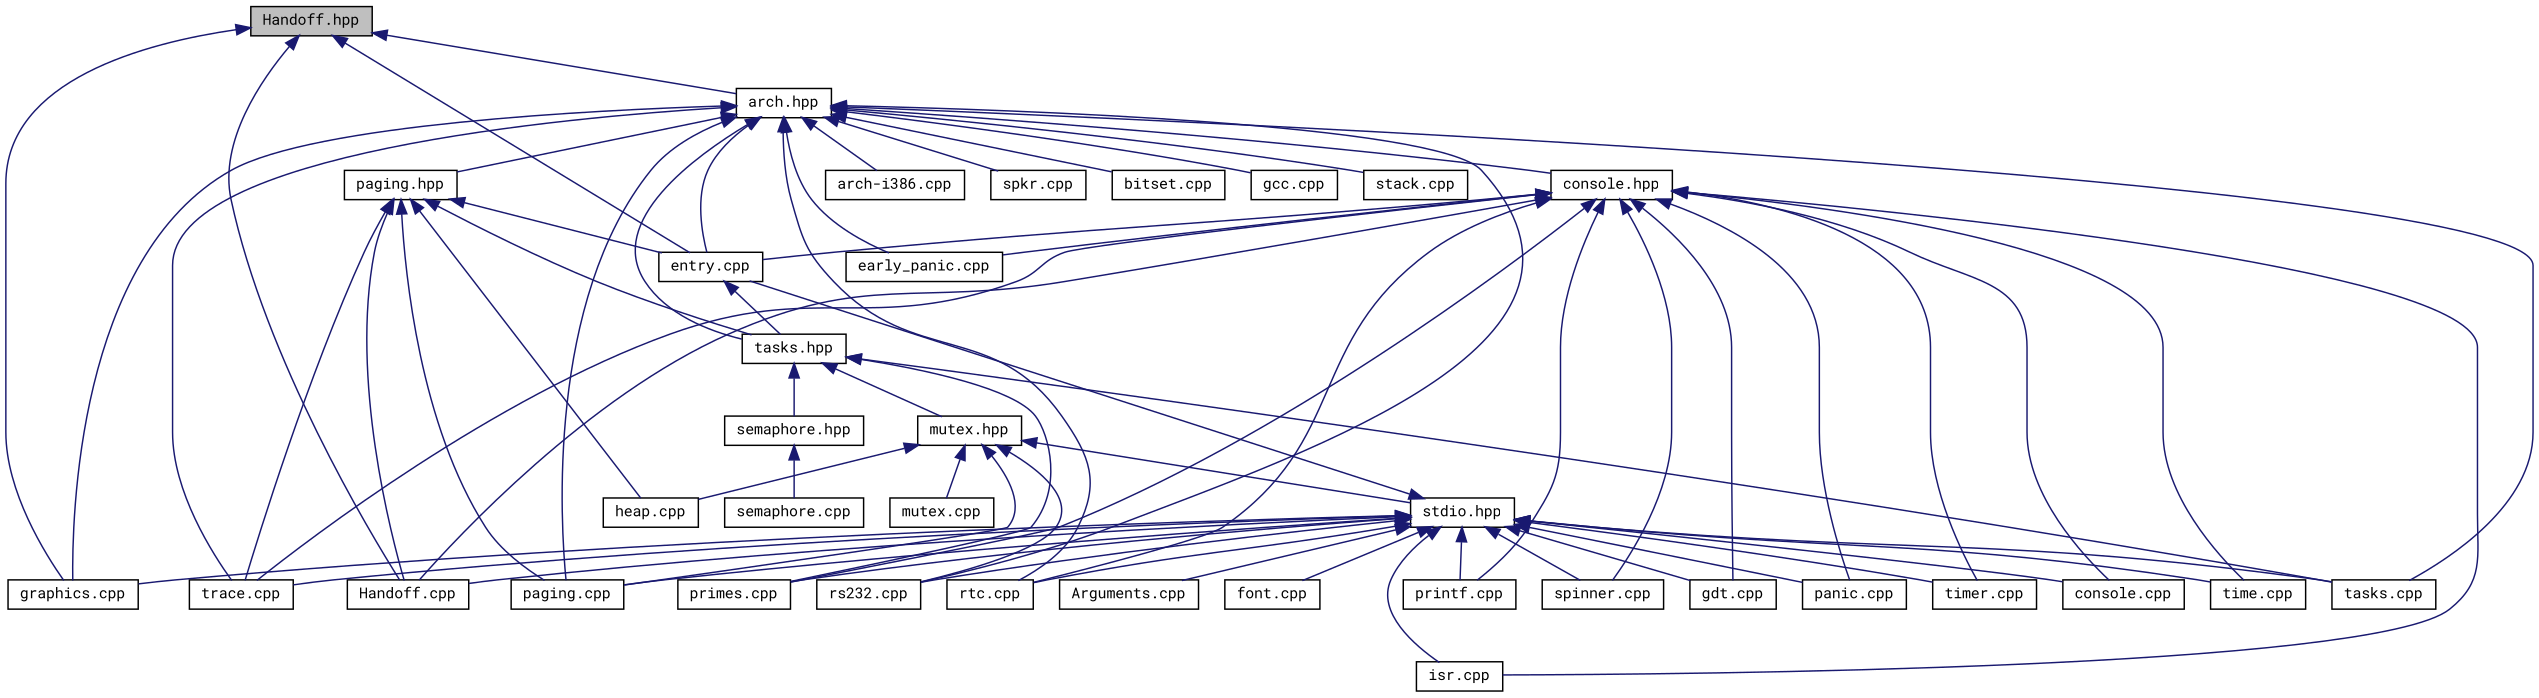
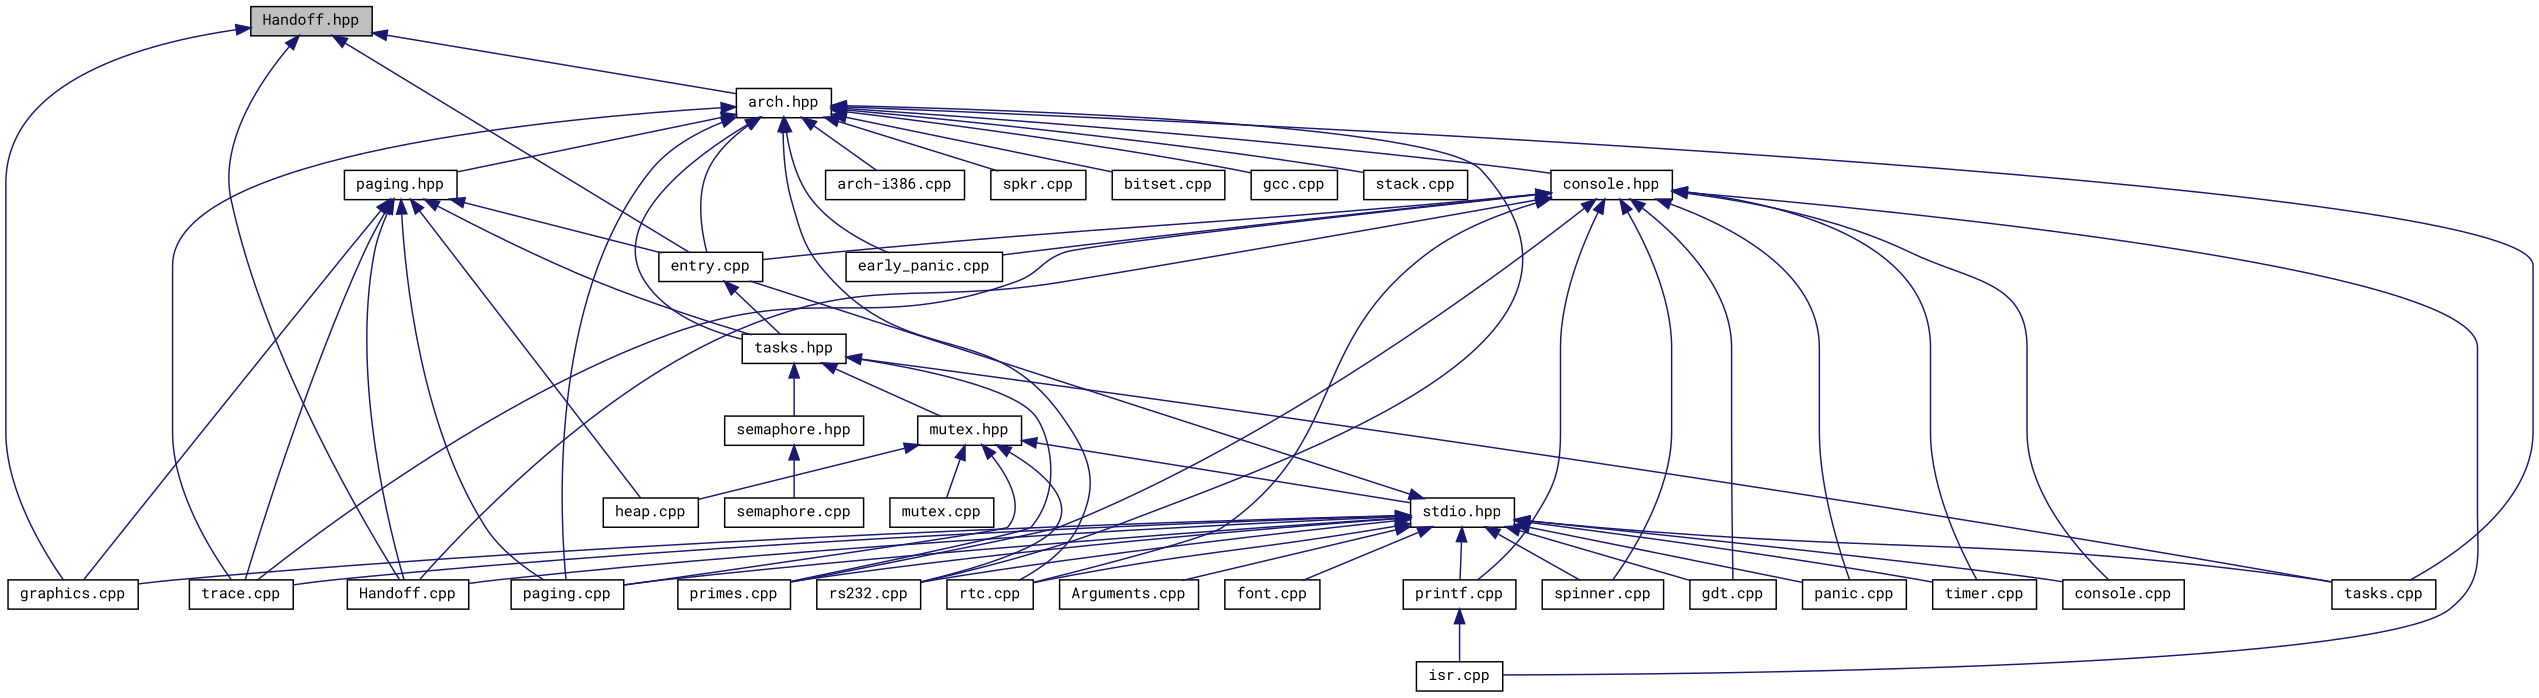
edge "graphics.cpp" -> "arch.hpp": now "graphics.cpp" -> "paging.hpp"
node "time.cpp": removed
edge "isr.cpp" -> "stdio.hpp": now "isr.cpp" -> "printf.cpp"
